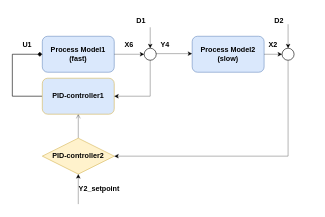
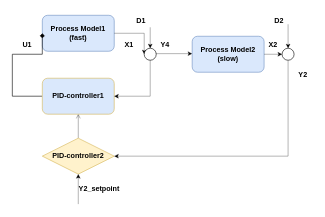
node "X6": label "X6" -> "X1"
node "Process Model1 (fast)": moved (78, 54) -> (78, 33)
node "Y2": added
